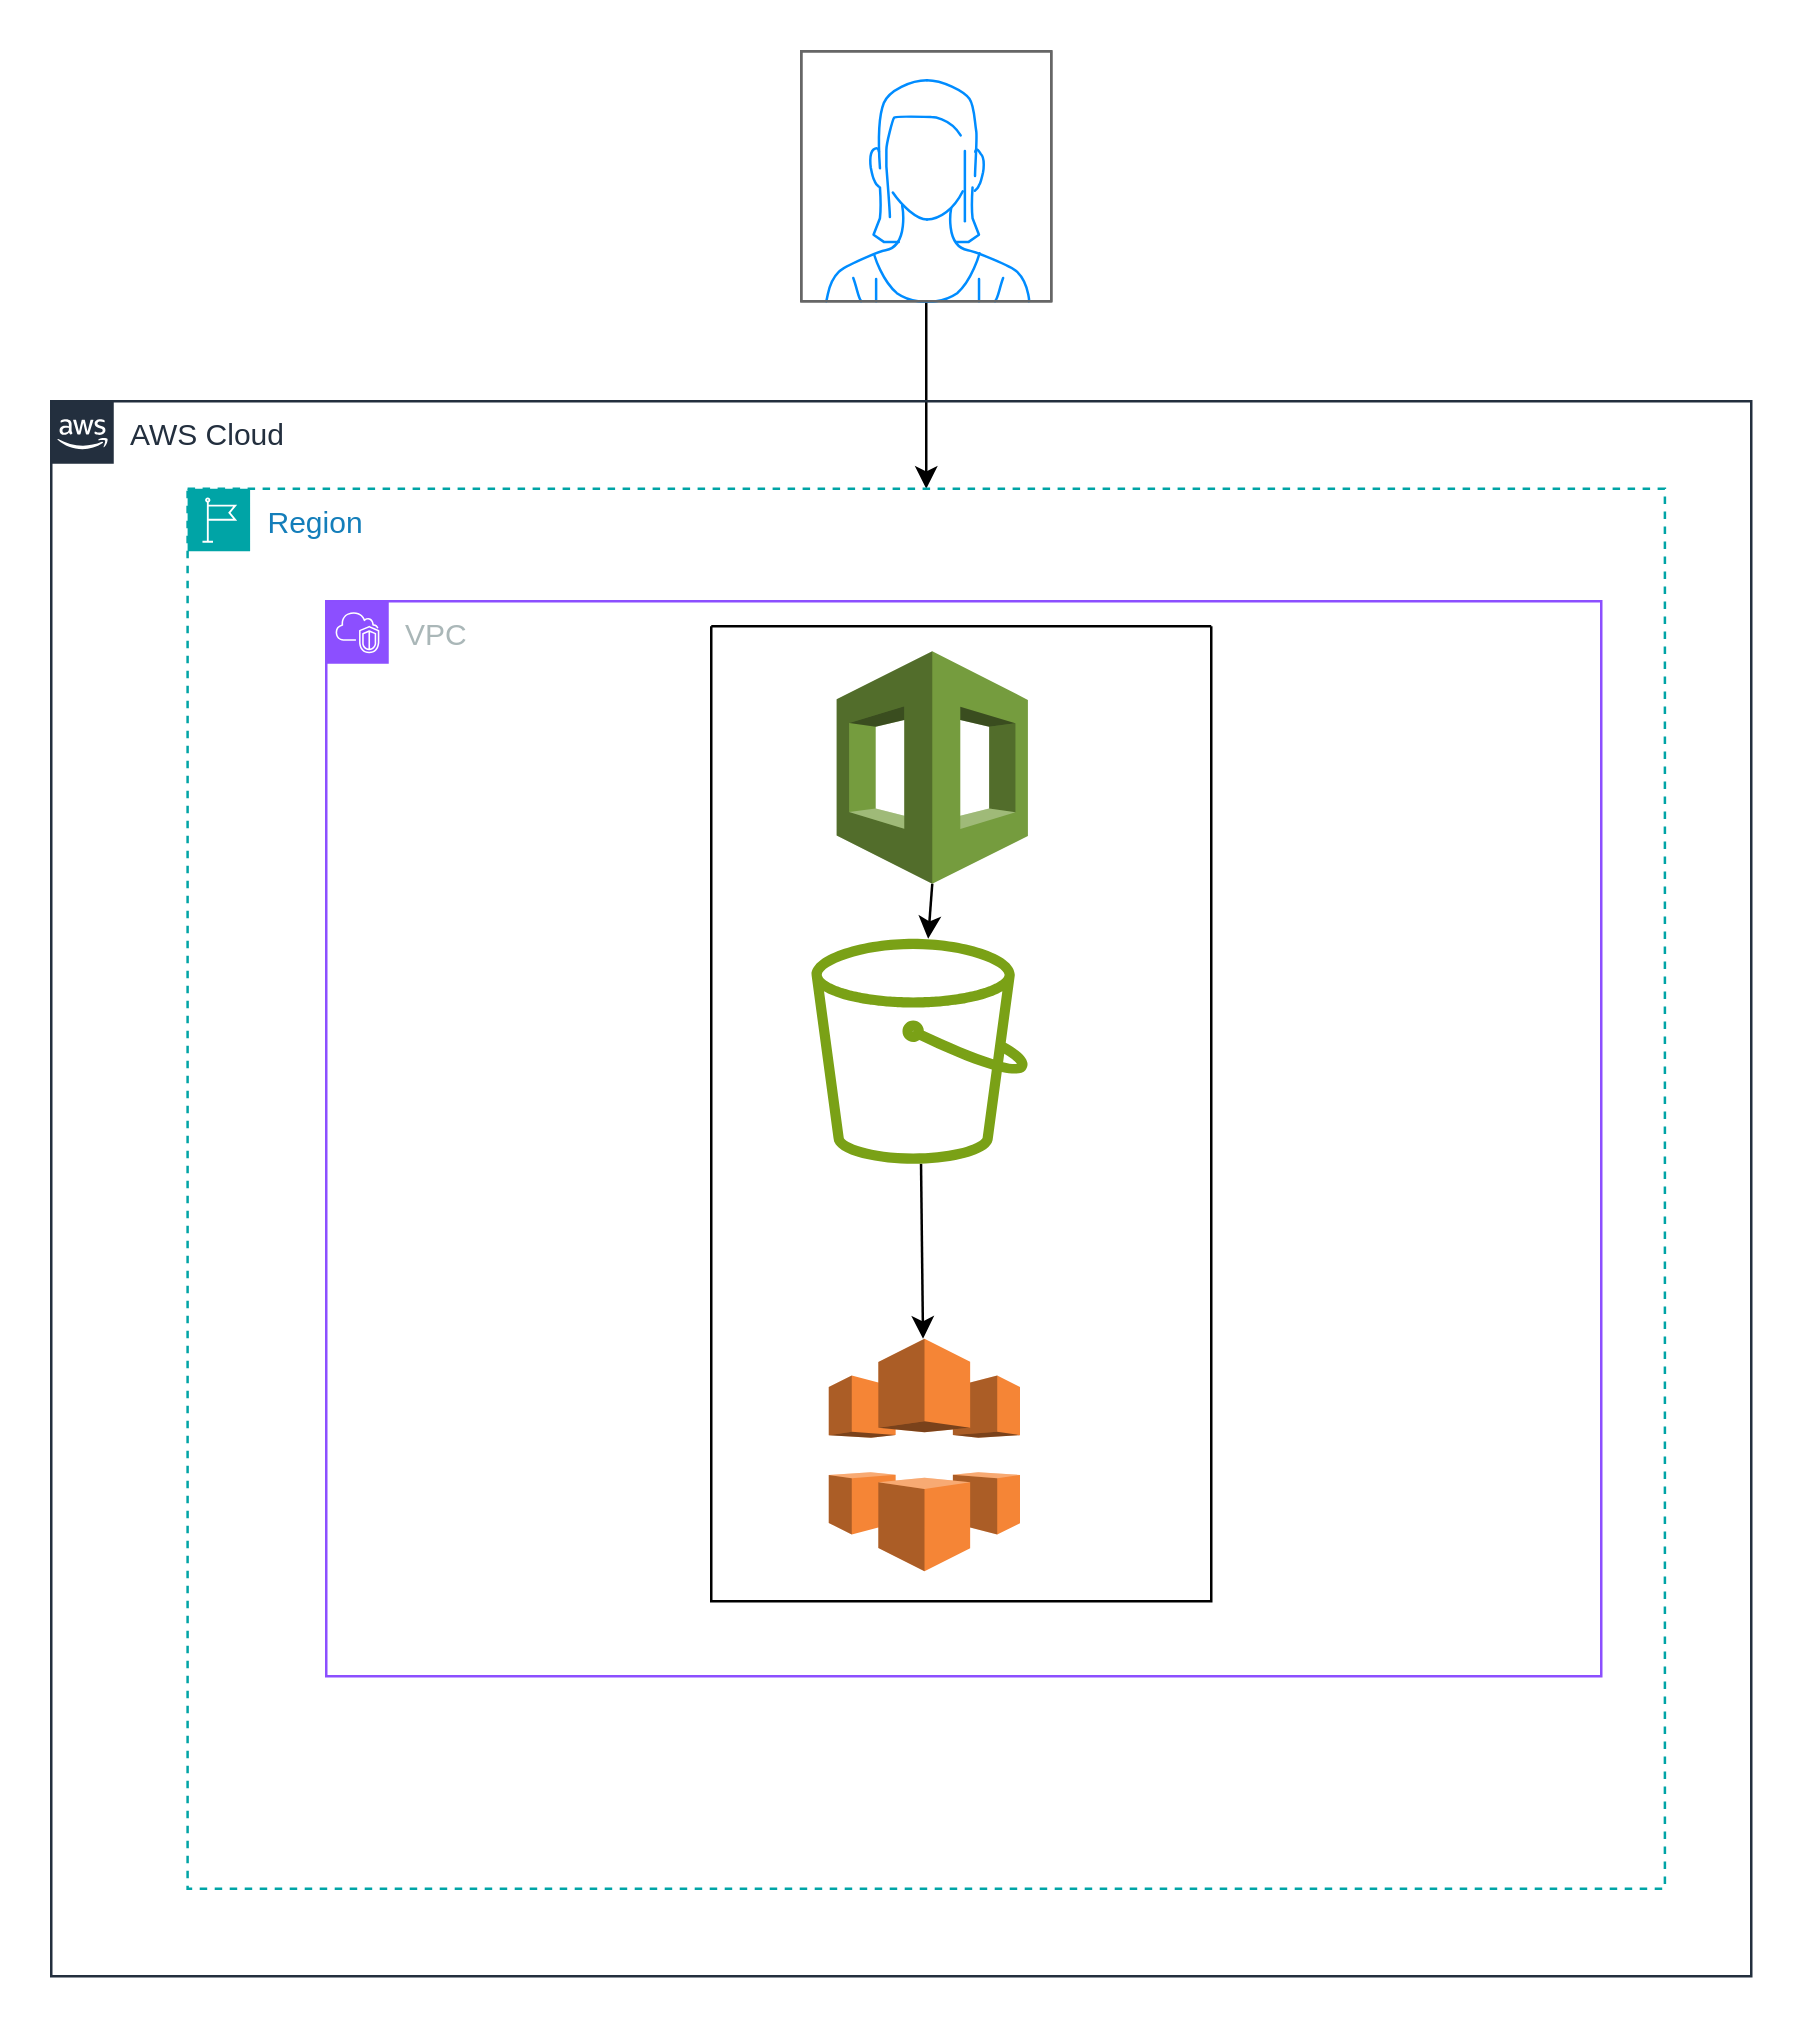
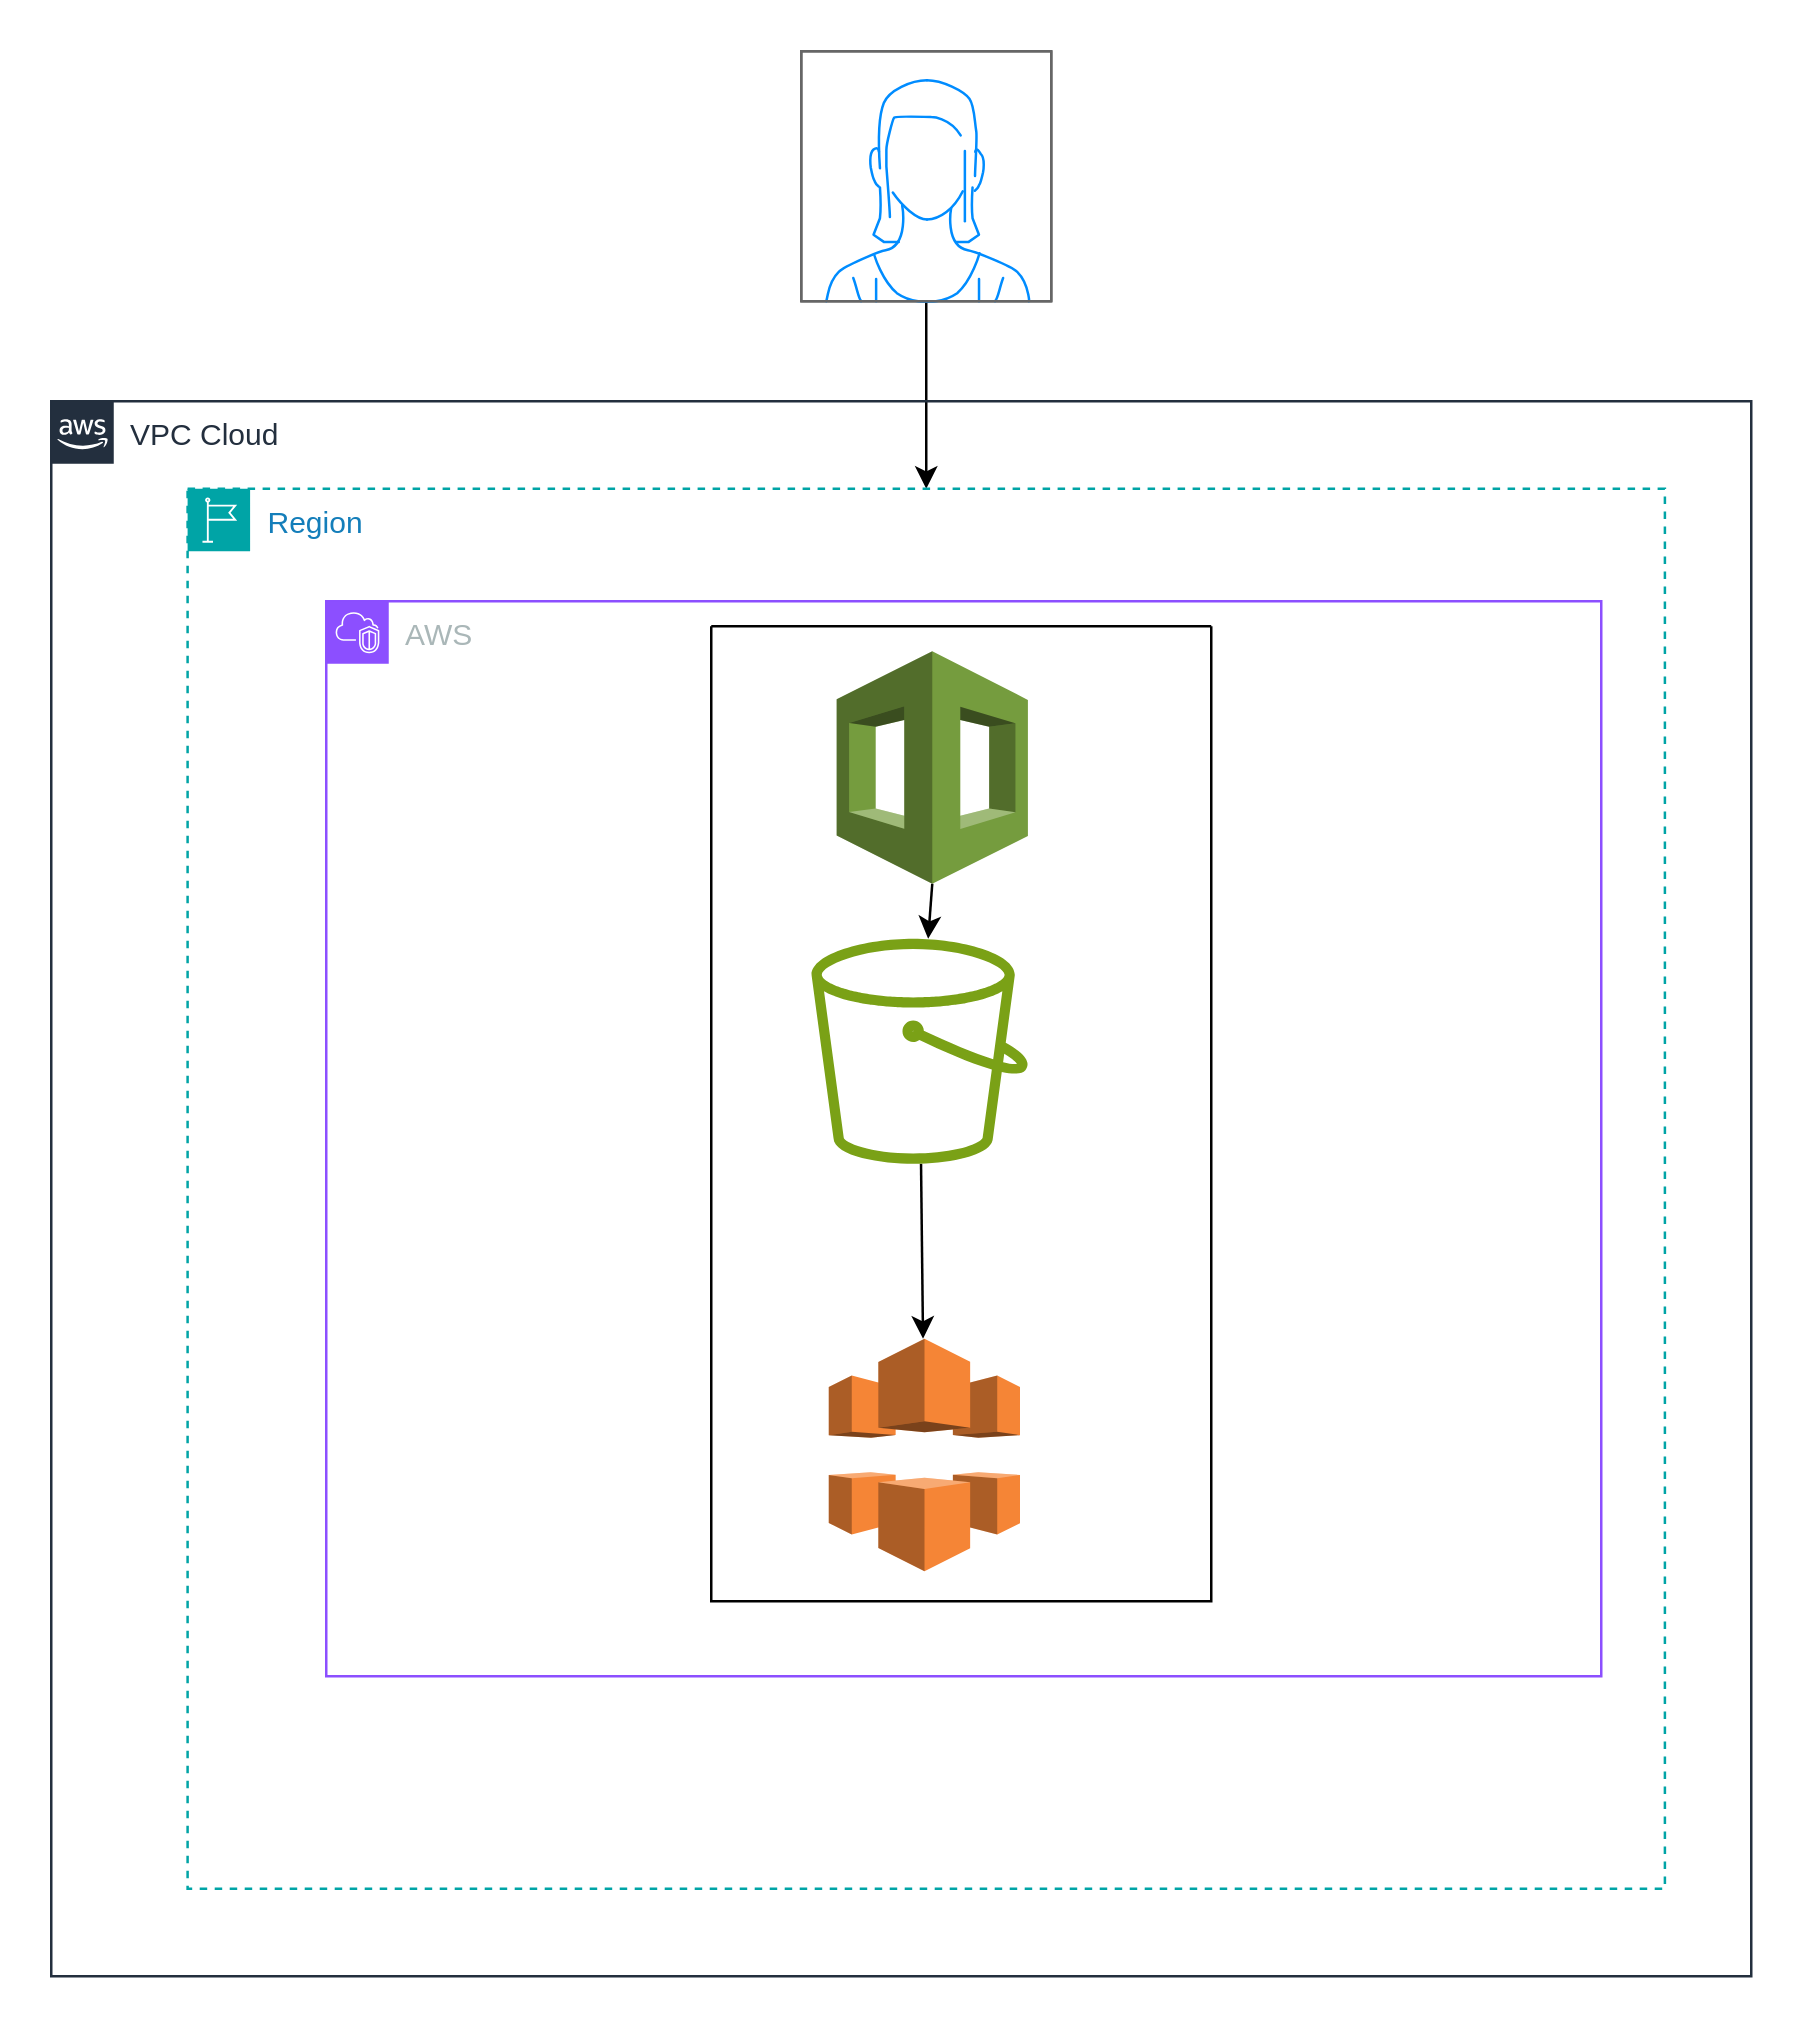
node "AWS Cloud": label "AWS Cloud" -> "VPC Cloud"
node "VPC": label "VPC" -> "AWS"
